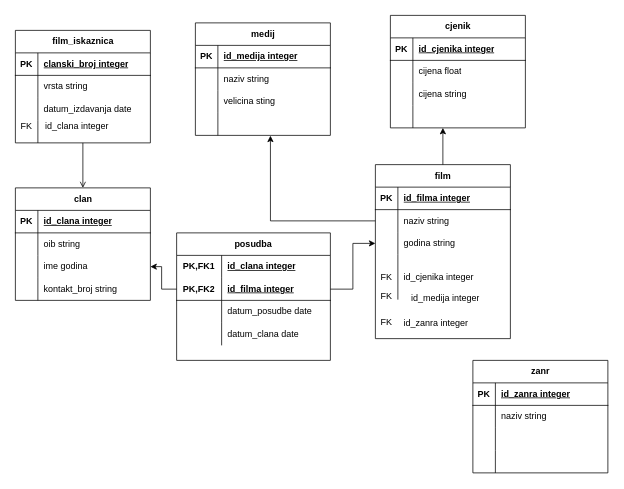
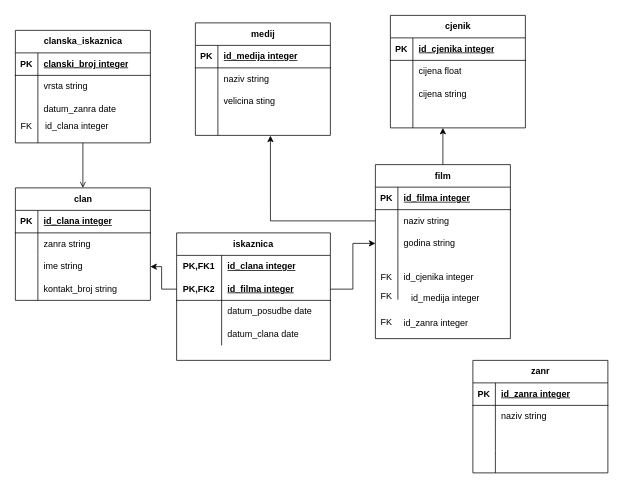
node "film_iskaznica": label "film_iskaznica" -> "clanska_iskaznica"
node "datum_izdavanja date": label "datum_izdavanja date" -> "datum_zanra date"
node "oib string": label "oib string" -> "zanra string"
node "posudba": label "posudba" -> "iskaznica"
node "ime godina": label "ime godina" -> "ime string"
